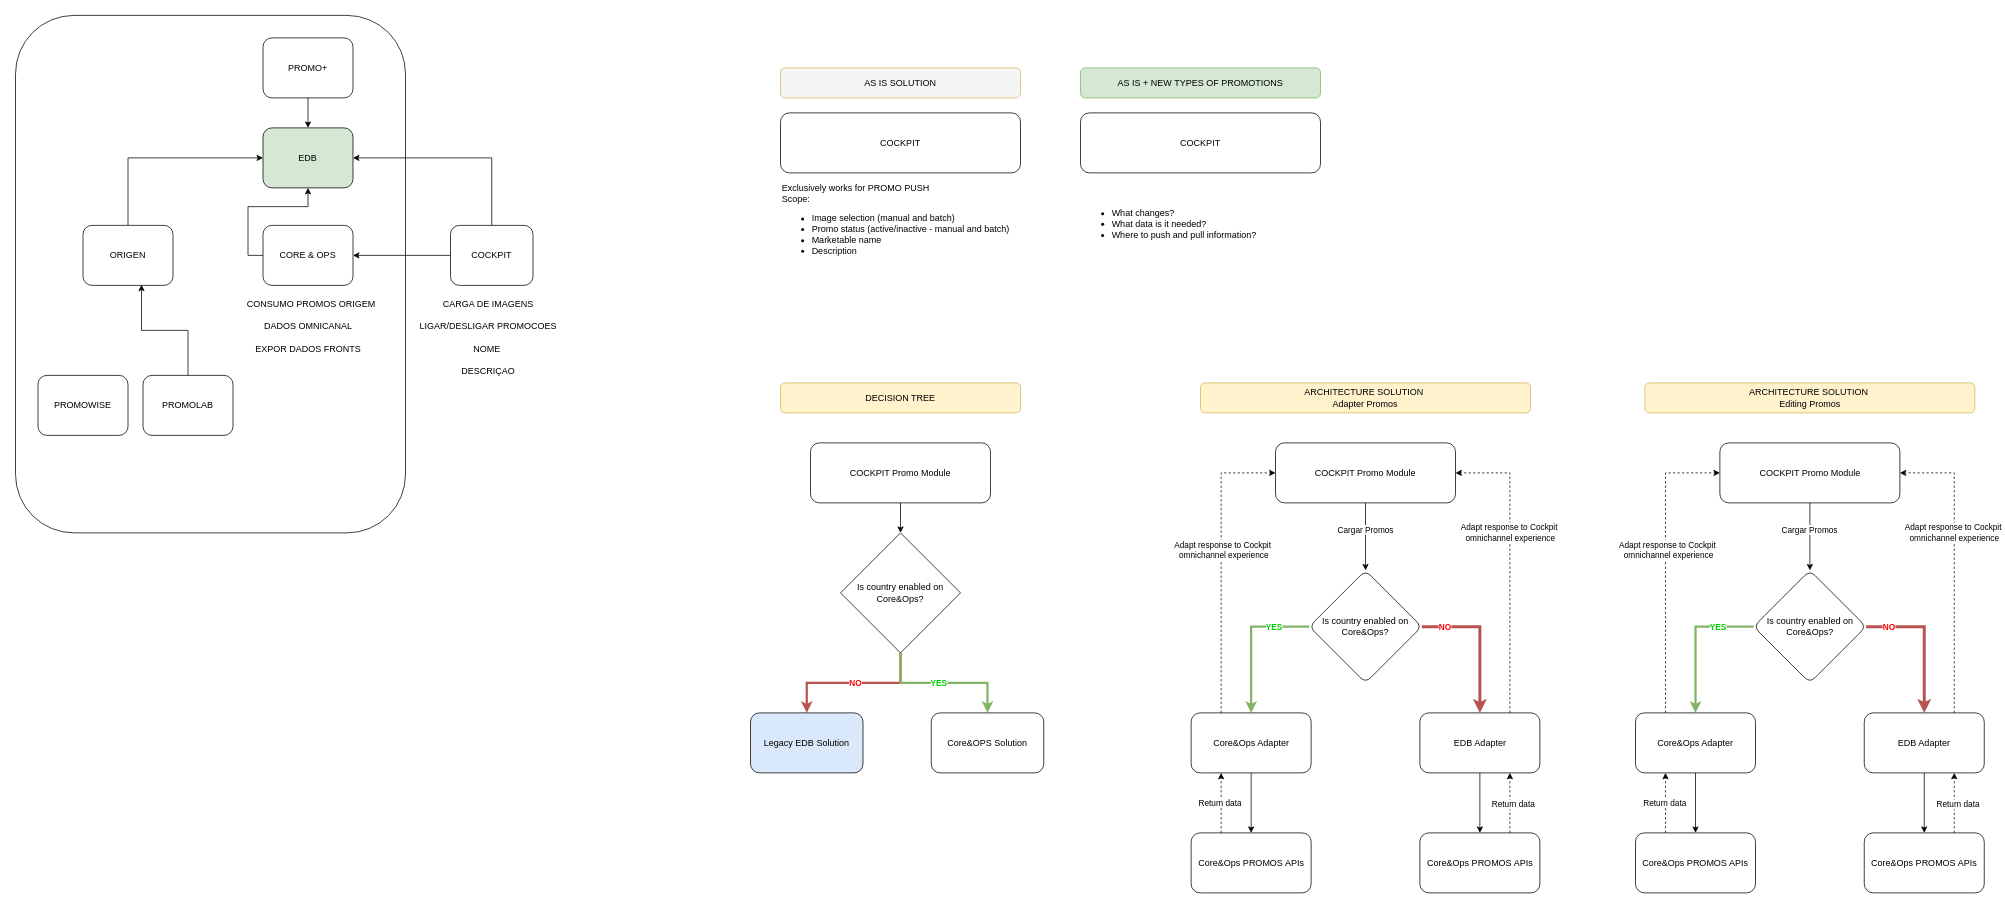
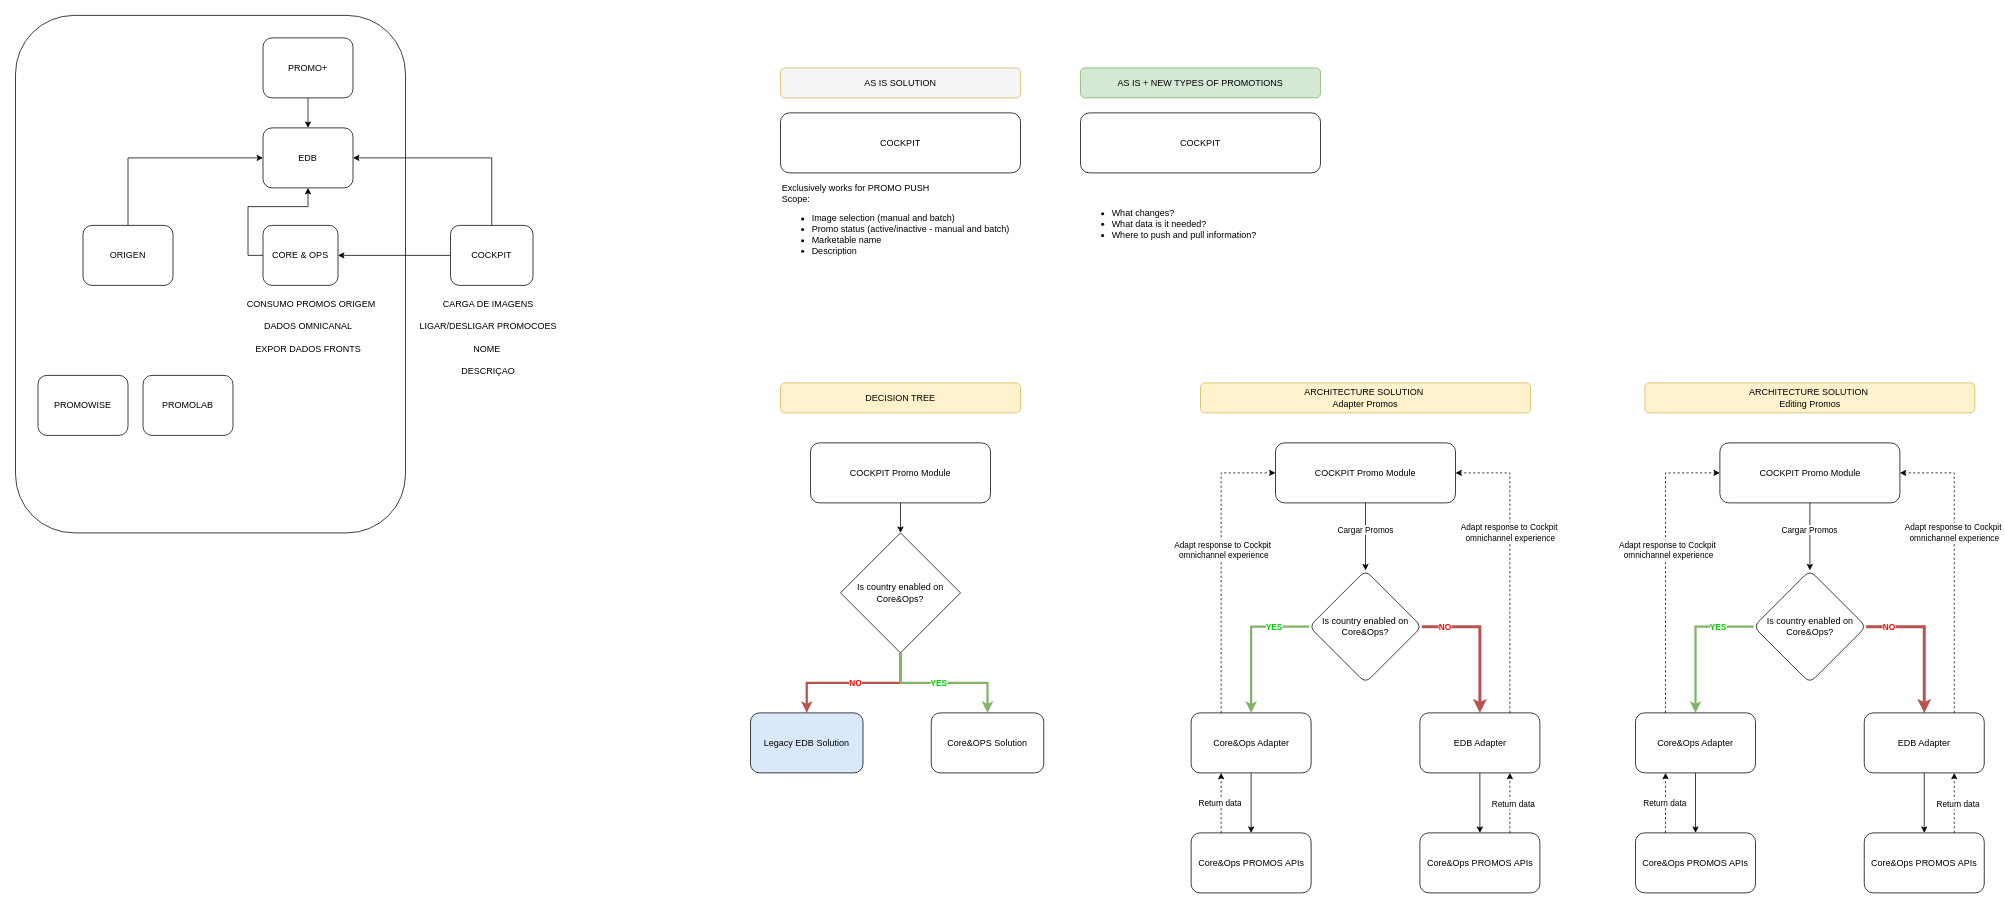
node "EDB": fillcolor #d5e8d4 -> #ffffff
node "CORE & OPS": size 90x60 -> 75x60
edge "PROMOLAB" -> "ORIGEN": removed
